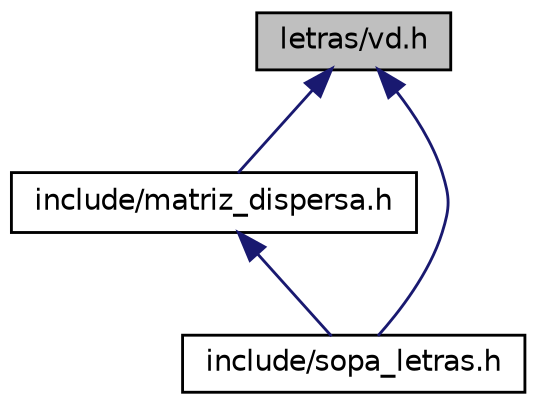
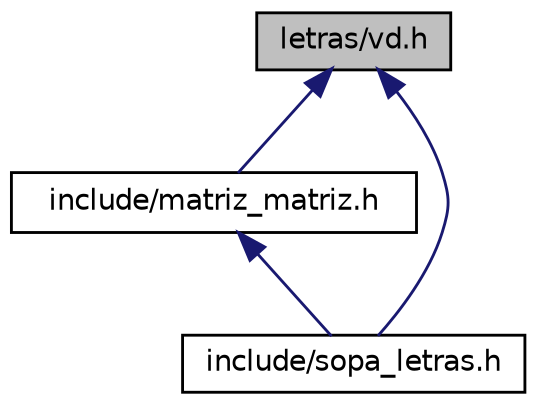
node "include/matriz_dispersa.h": label "include/matriz_dispersa.h" -> "include/matriz_matriz.h"
